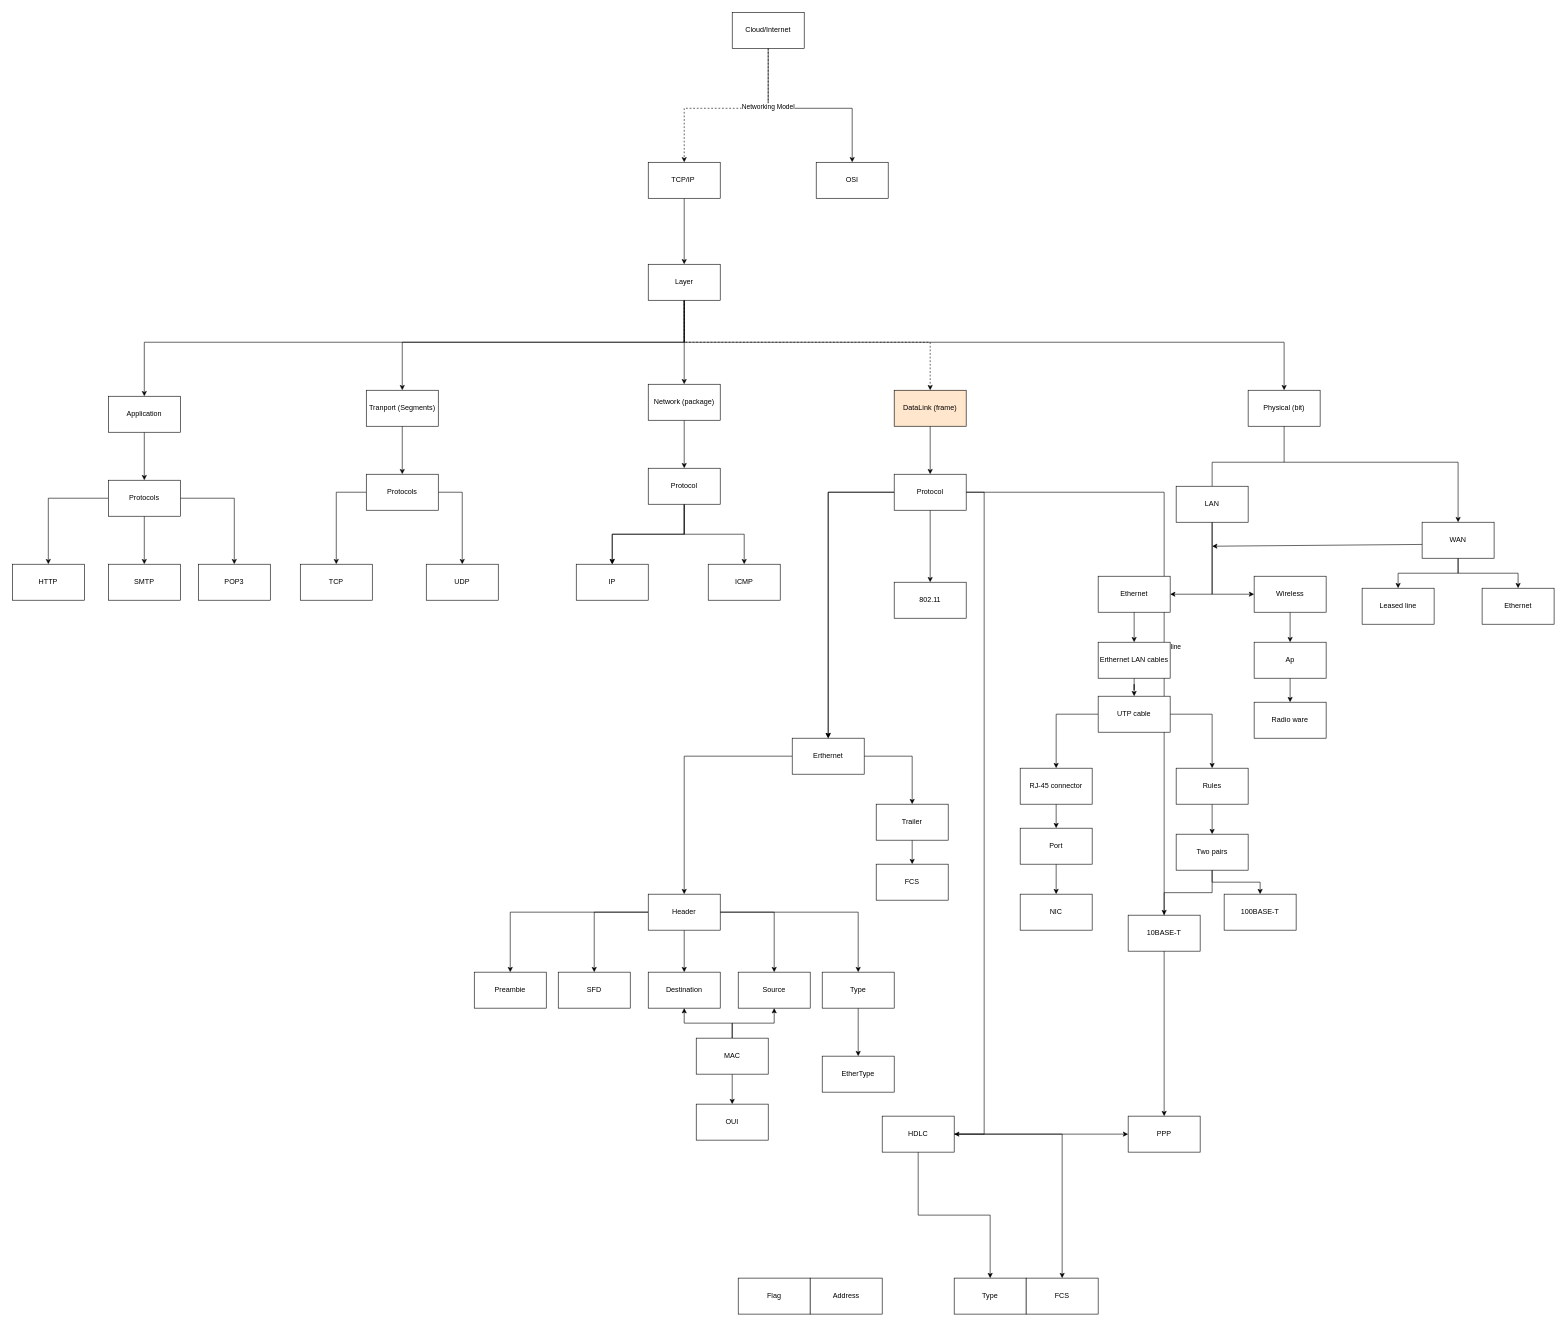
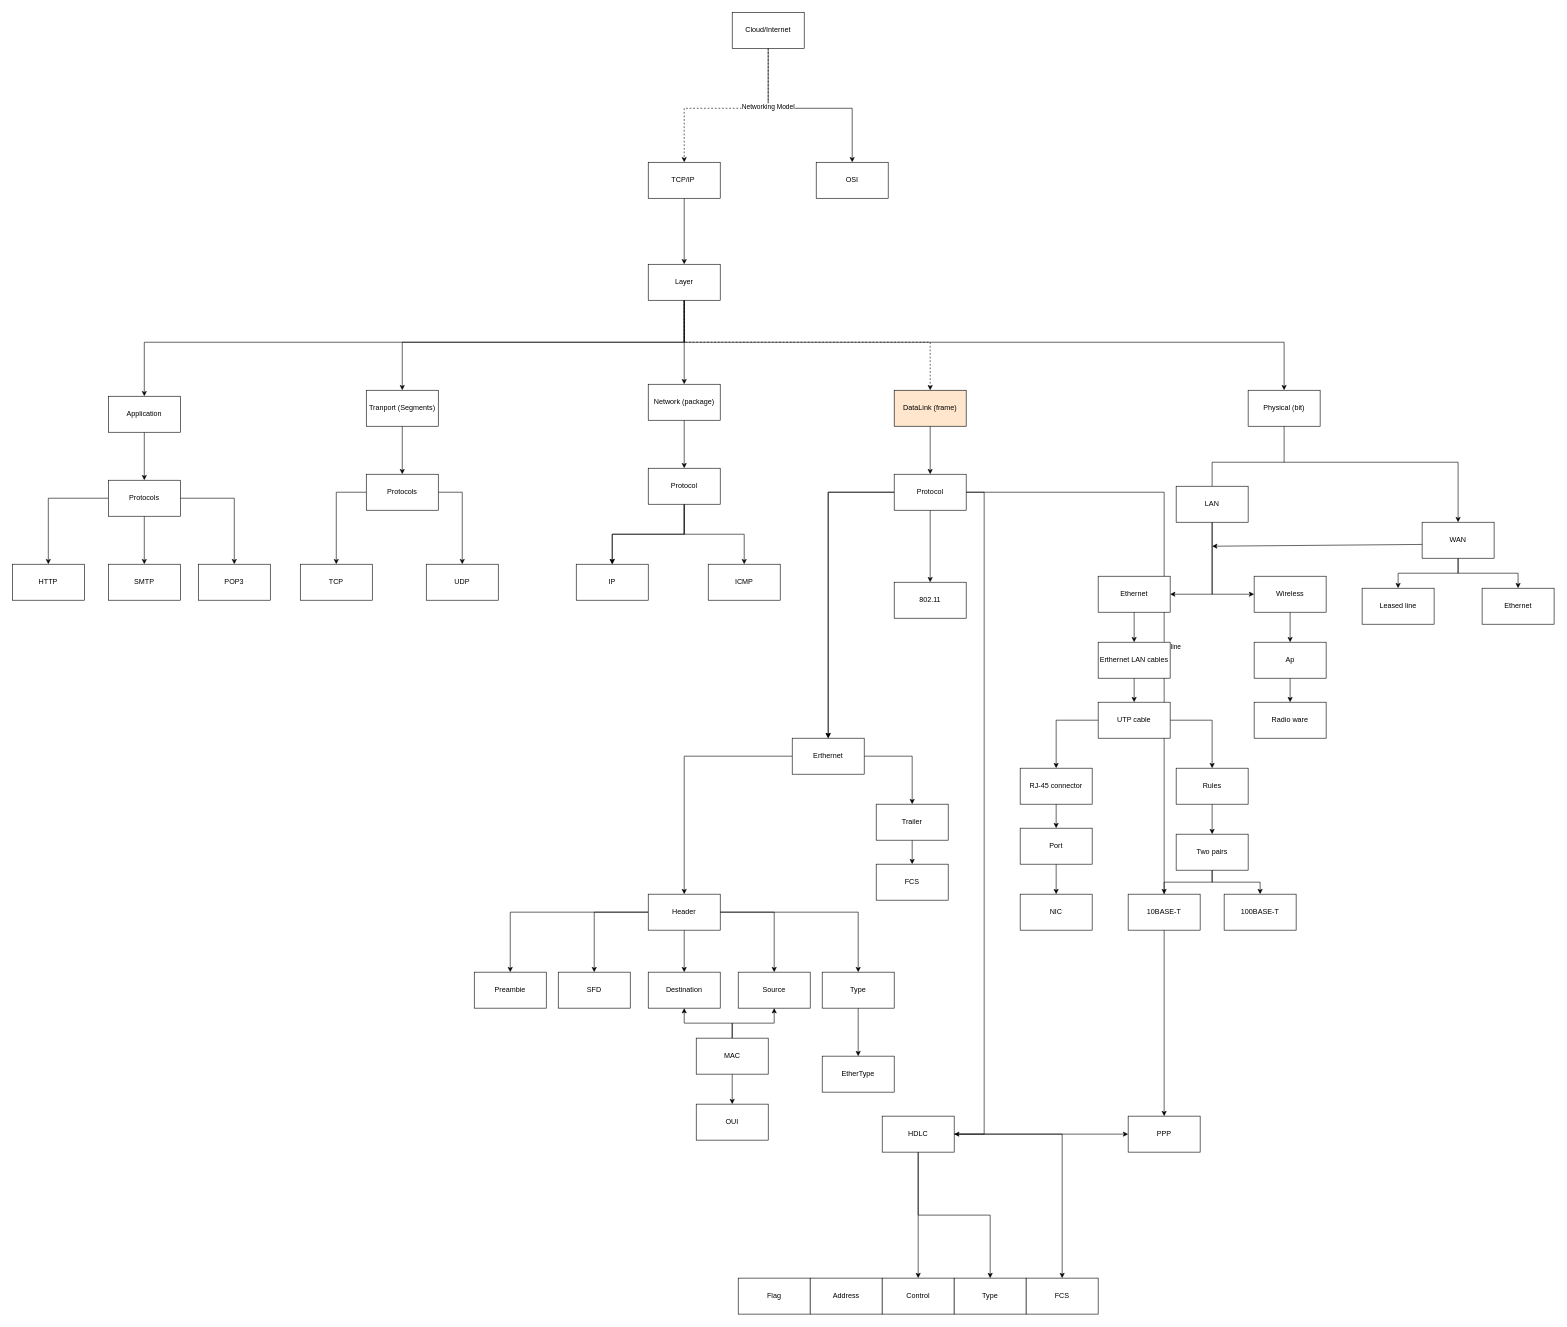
node "UTP cable": moved (1134, 714) -> (1134, 720)
node "10BASE-T": moved (1164, 933) -> (1164, 912)
edge "HDLC" -> "Control": added
node "Control": added
